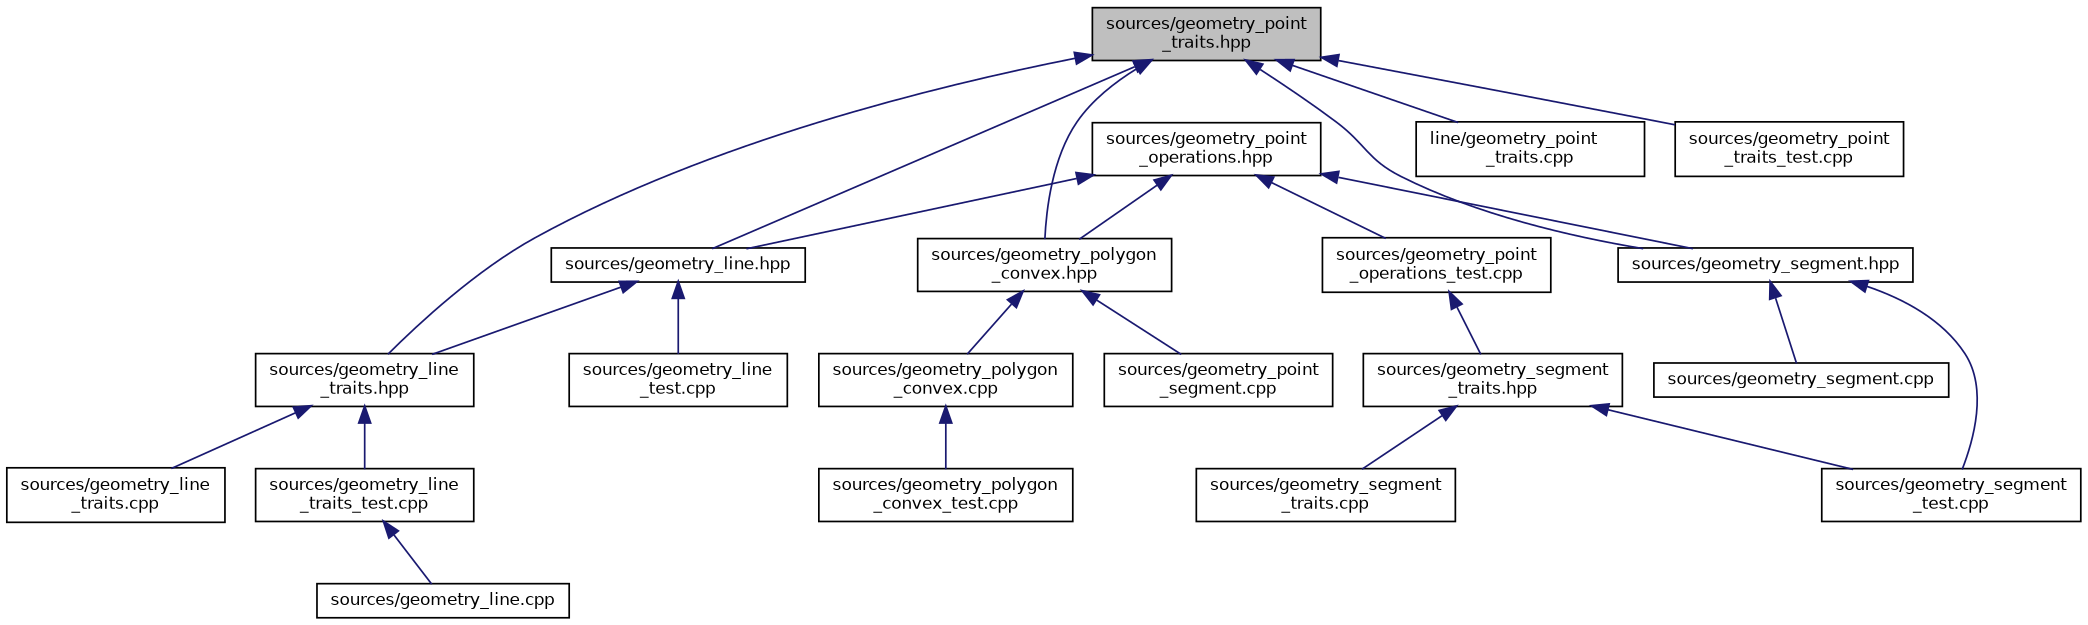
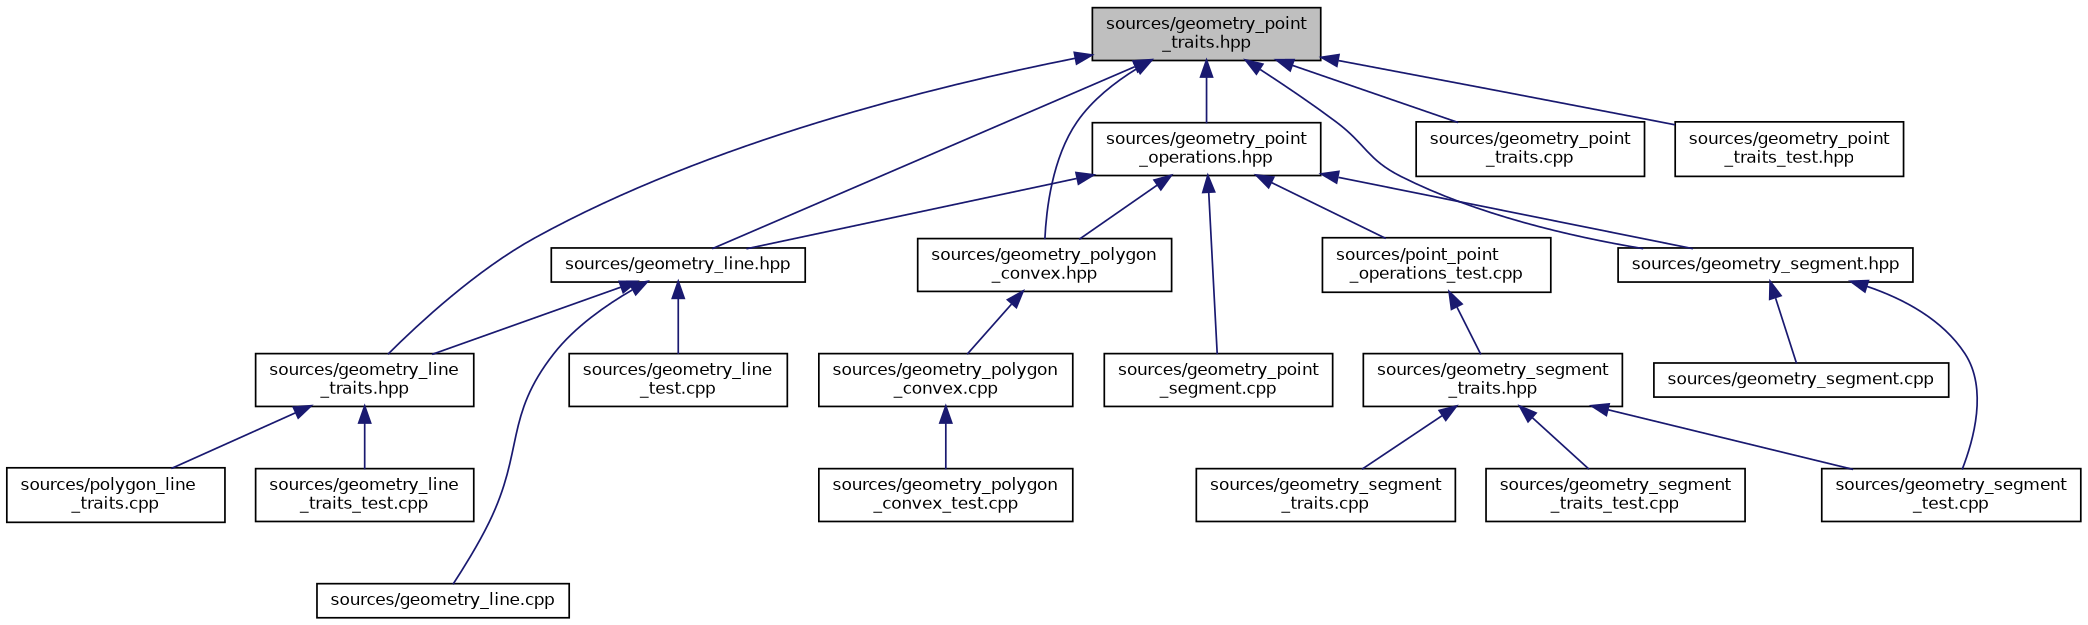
edge "sources/geometry_point _operations.hpp" -> "sources/geometry_point _traits.hpp": added
node "line/geometry_point _traits.cpp": label "line/geometry_point _traits.cpp" -> "sources/geometry_point _traits.cpp"
node "sources/geometry_point _traits_test.cpp": label "sources/geometry_point _traits_test.cpp" -> "sources/geometry_point _traits_test.hpp"
node "sources/geometry_point _operations_test.cpp": label "sources/geometry_point _operations_test.cpp" -> "sources/point_point _operations_test.cpp"
edge "sources/geometry_point _segment.cpp" -> "sources/geometry_polygon _convex.hpp": now "sources/geometry_point _segment.cpp" -> "sources/geometry_point _operations.hpp"
node "sources/geometry_line _traits.cpp": label "sources/geometry_line _traits.cpp" -> "sources/polygon_line _traits.cpp"
node "sources/geometry_segment _traits_test.cpp": added
edge "sources/geometry_line.cpp" -> "sources/geometry_line _traits_test.cpp": now "sources/geometry_line.cpp" -> "sources/geometry_line.hpp"
